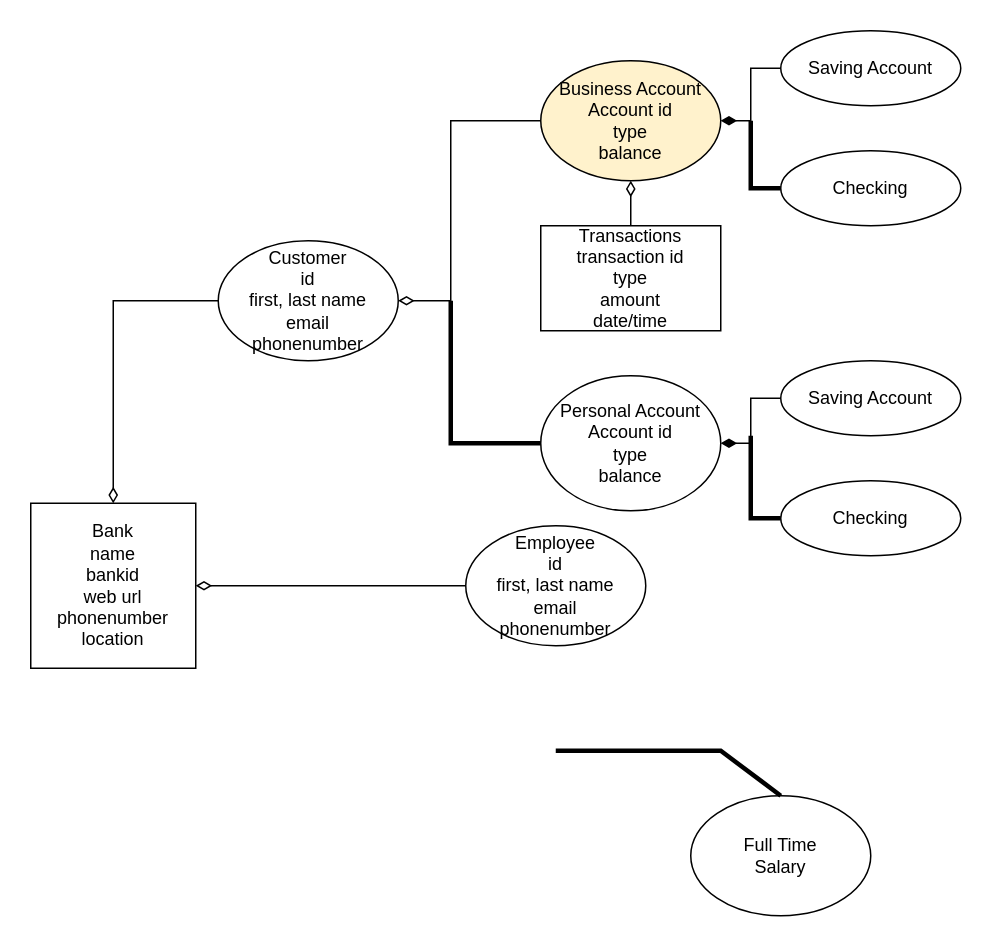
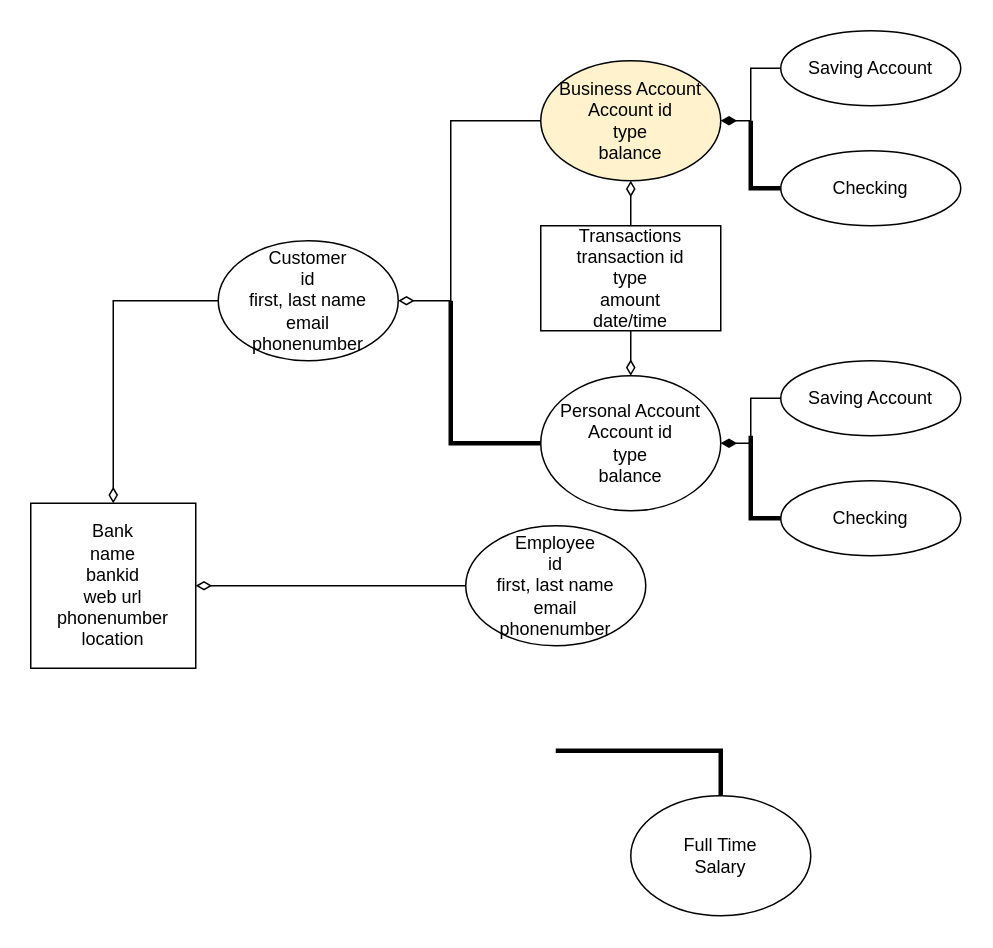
edge "Transactions transaction id type amount date/time" -> "Personal Account Account idtypebalance": added
node "Full Time Salary": moved (781, 856) -> (721, 856)
